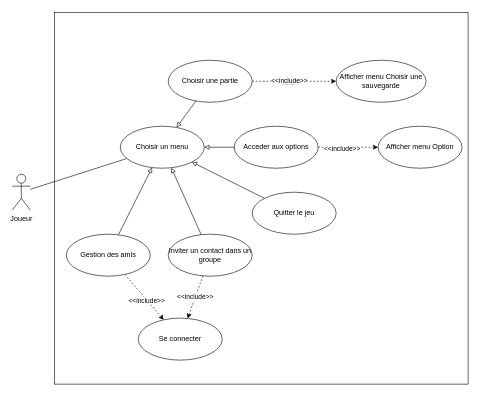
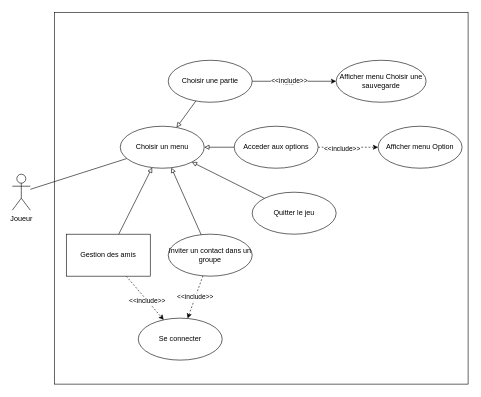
edge "Choisir une partie" -> "Afficher menu Choisir une sauvegarde": style dashed -> solid
node "Gestion des amis": shape ellipse -> rectangle
